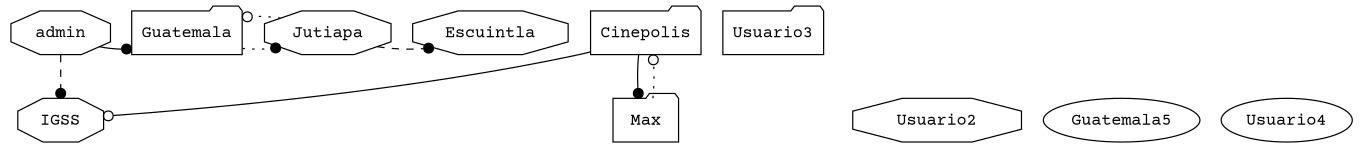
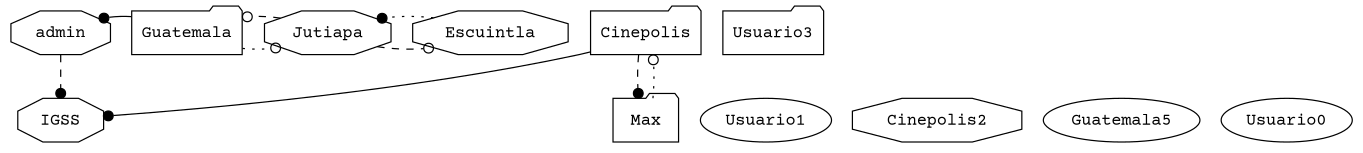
edge "Escuintla" -> "Jutiapa": added
edge "Jutiapa" -> "Guatemala": style dotted -> dashed
edge "admin" -> "Guatemala": reversed
edge "Guatemala" -> "Jutiapa": arrowhead dot -> odot
edge "Jutiapa" -> "Escuintla": arrowhead dot -> odot
edge "Cinepolis" -> "Max": style solid -> dashed
edge "Cinepolis" -> "IGSS": arrowhead odot -> dot
node "Usuario1": added
node "Usuario2": label "Usuario2" -> "Cinepolis2"
node "Usuario4": label "Usuario4" -> "Usuario0"
